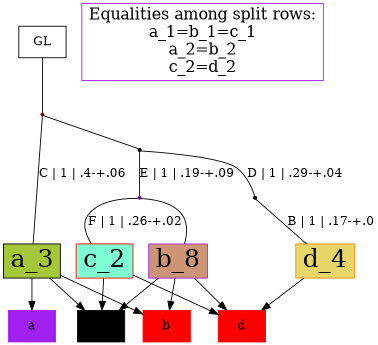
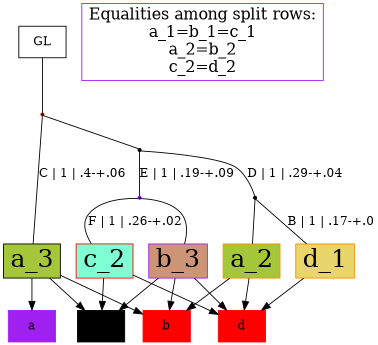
node "b_8": label "b_8" -> "b_3"
node "a_2": added
node "d_4": label "d_4" -> "d_1"
